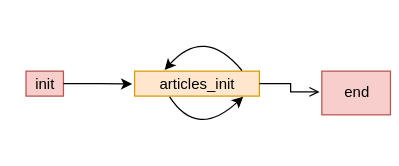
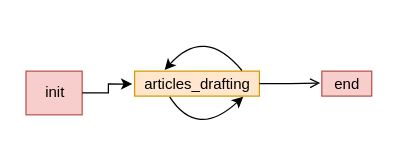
node "init": size 38x25 -> 56x44
node "articles_init": label "articles_init" -> "articles_drafting"
node "end": size 69x44 -> 50x25
